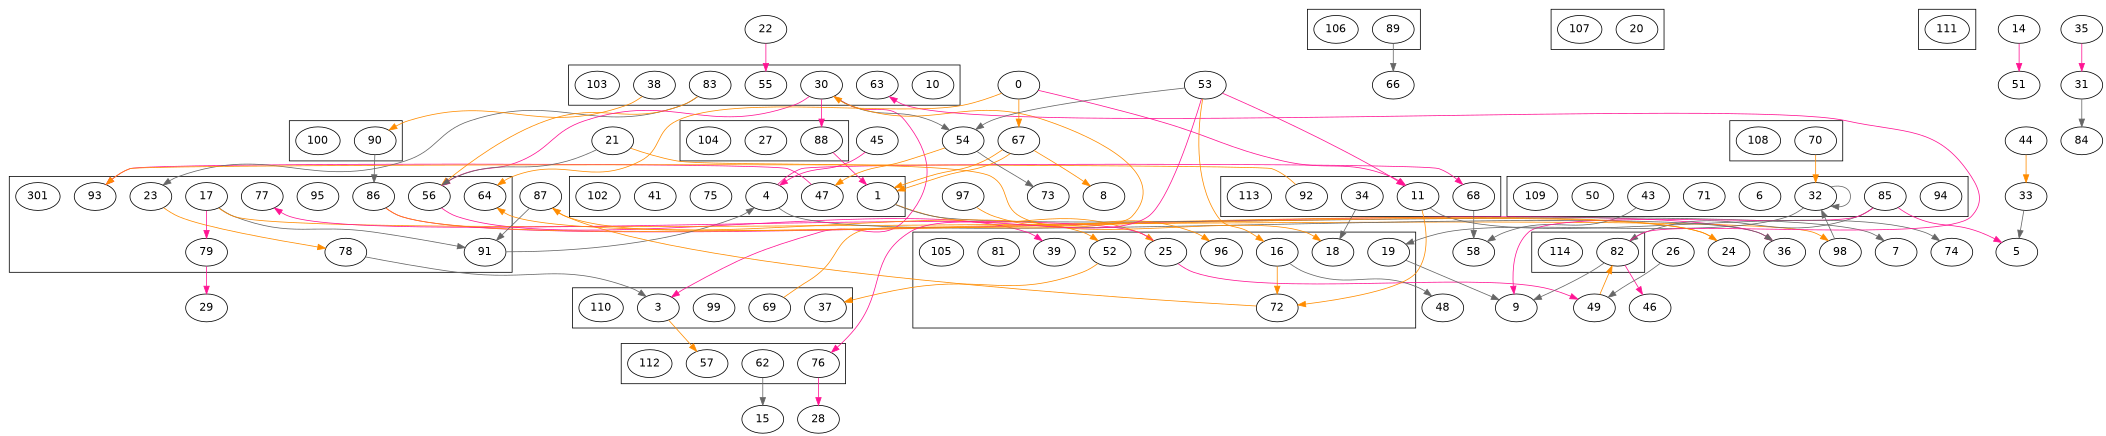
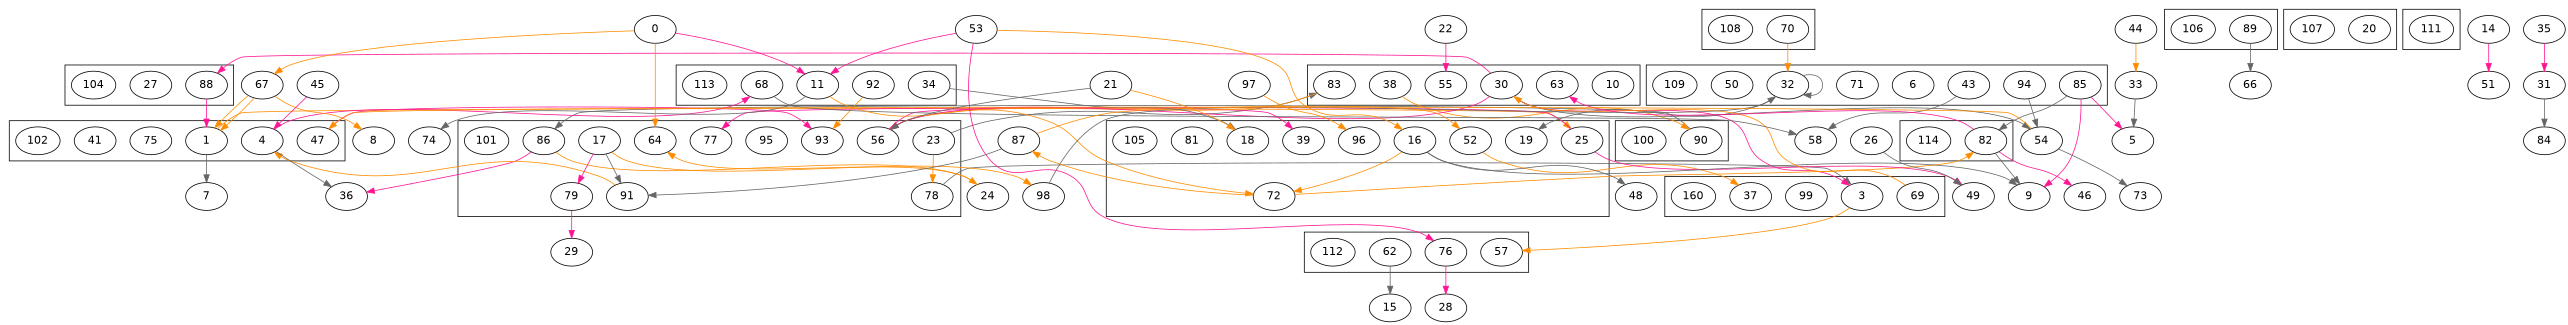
node "103": removed
edge "53" -> "54": now "94" -> "54"
edge "83" -> "23": reversed
node "301": label "301" -> "101"
edge "91" -> "4": color gray40 -> darkorange
edge "19" -> "9": now "16" -> "9"
edge "49" -> "82": now "72" -> "82"
node "110": label "110" -> "160"
